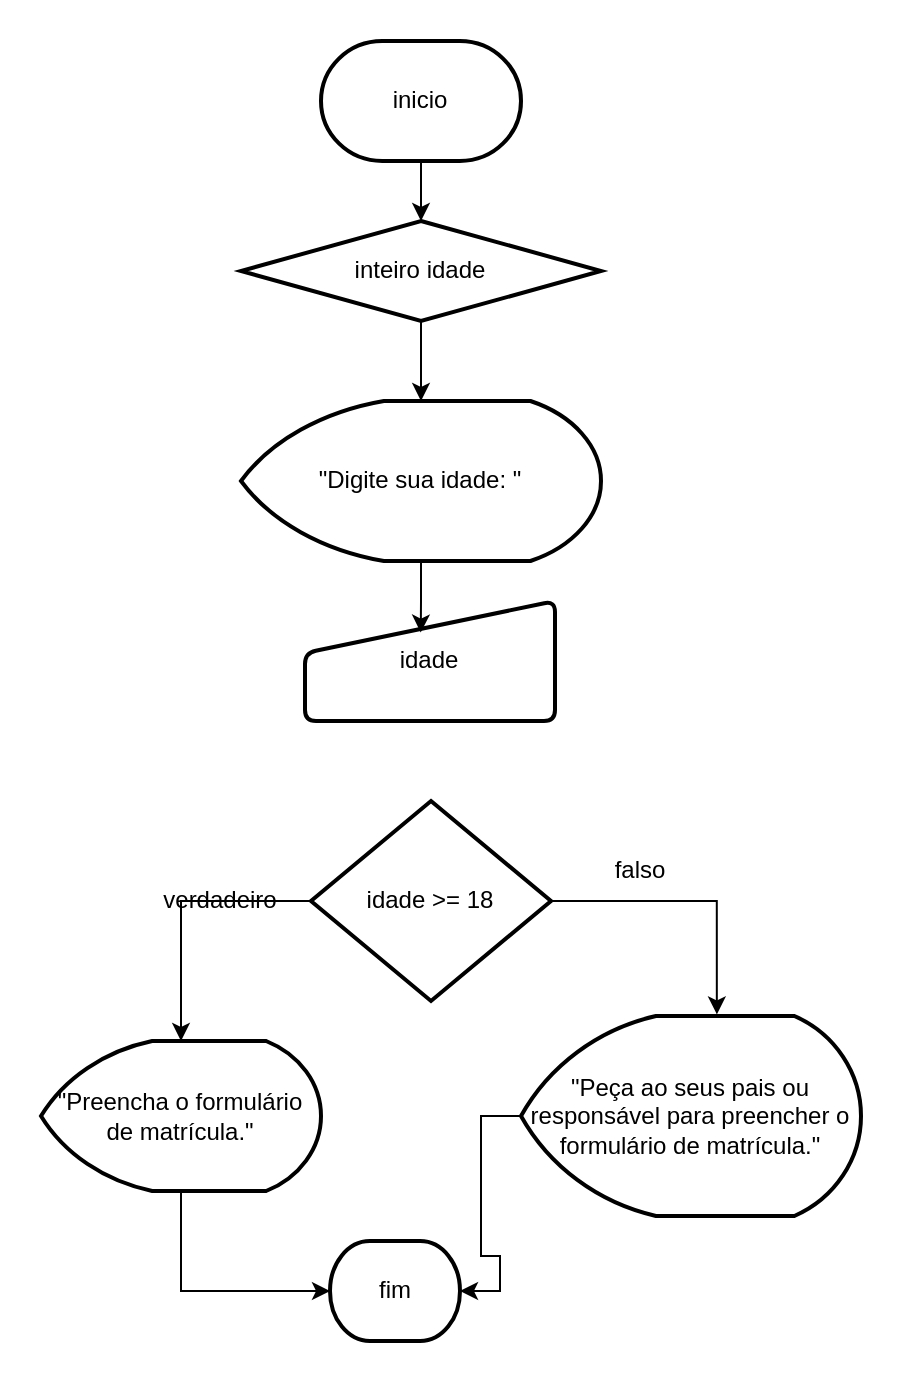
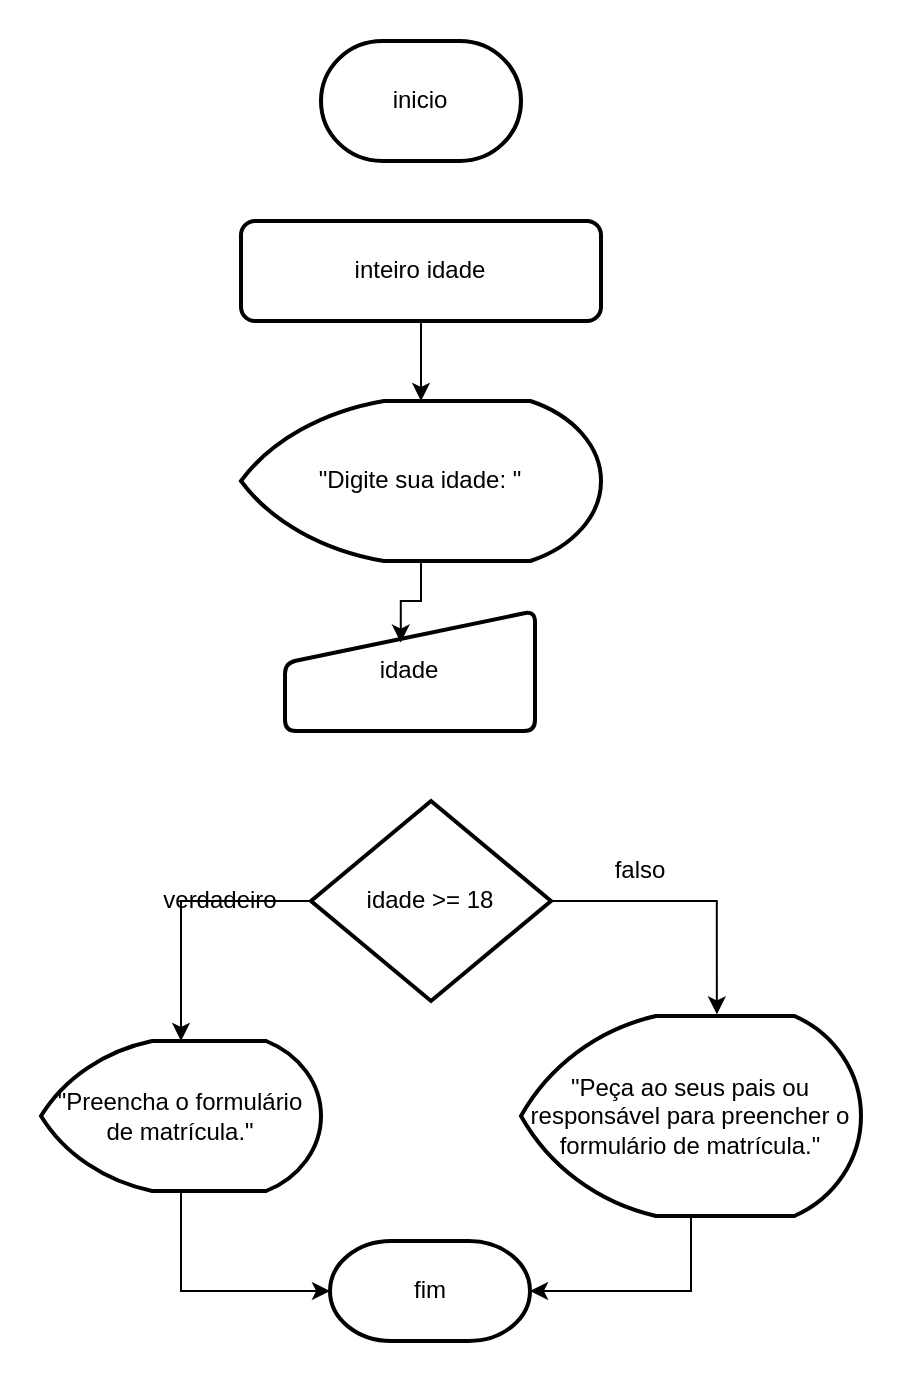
edge "inicio" -> "inteiro idade": removed
node "inteiro idade": shape diamond -> rounded rectangle
node "idade": moved (430, 661) -> (410, 671)
node "fim": size 130x100 -> 200x100
